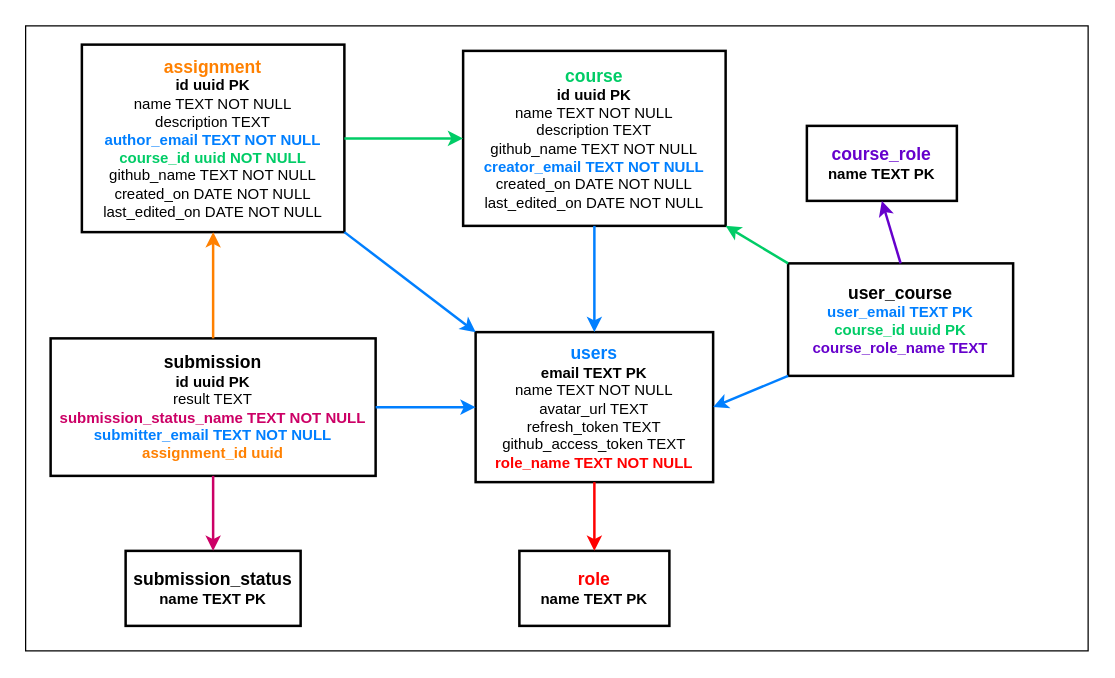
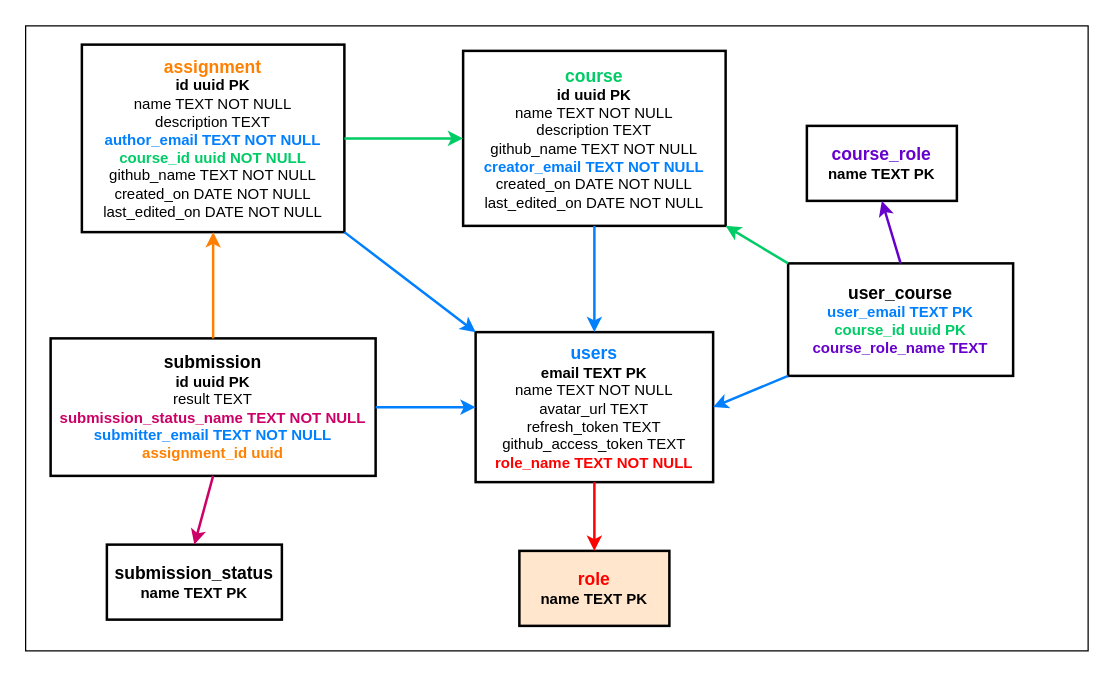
node "submission_status name TEXT PK": moved (213, 588) -> (194, 582)
node "role name TEXT PK": fillcolor #ffffff -> #ffe6cc
